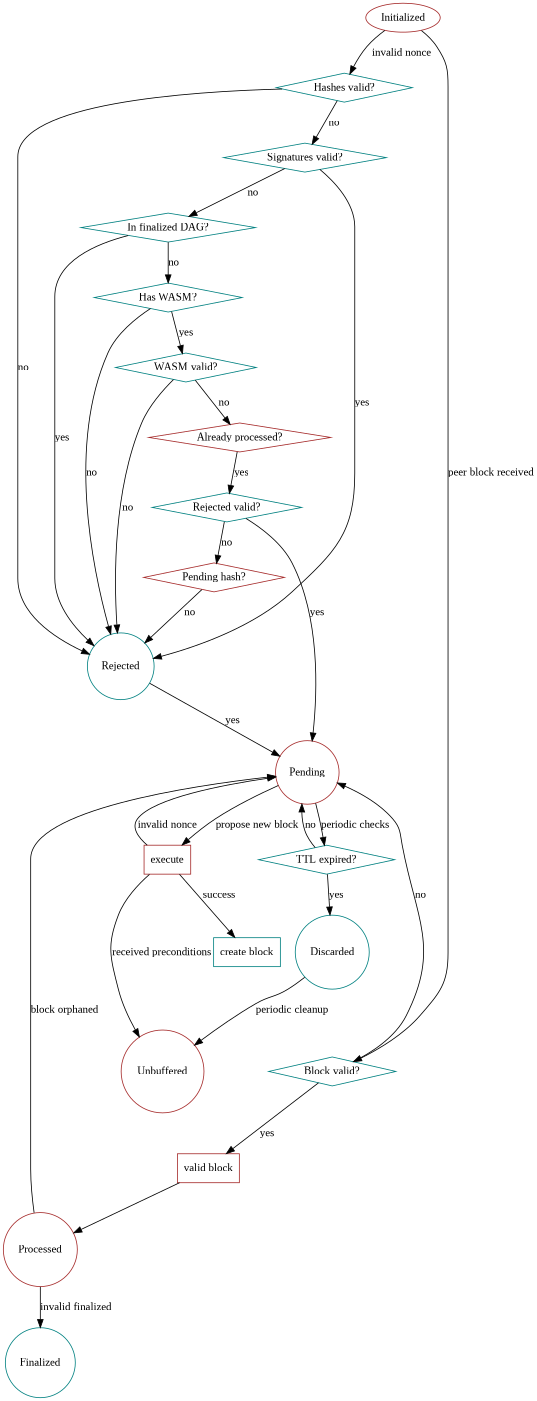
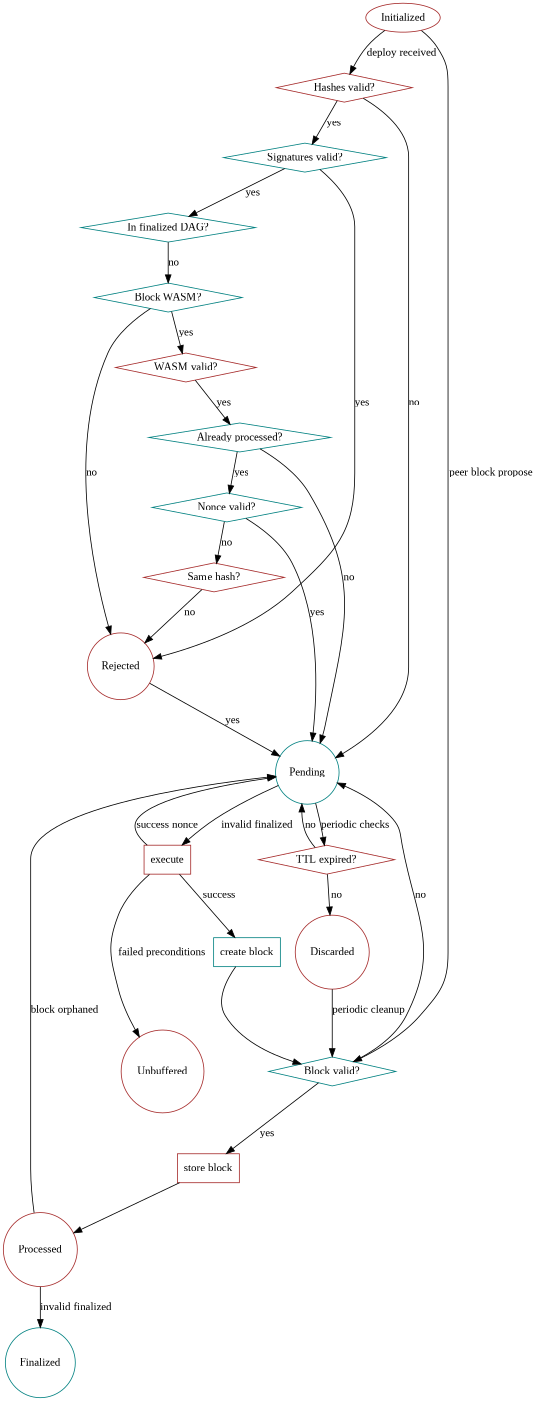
edge "Initialized" -> "Hashes valid?": label "invalid nonce" -> "deploy received"
node "Hashes valid?": color teal -> brown
edge "Hashes valid?" -> "Signatures valid?": label "no" -> "yes"
edge "Signatures valid?" -> "In finalized DAG?": label "no" -> "yes"
edge "Hashes valid?" -> "Rejected": now "Hashes valid?" -> "Pending"
node "Has WASM?": label "Has WASM?" -> "Block WASM?"
node "WASM valid?": color teal -> brown
edge "WASM valid?" -> "Already processed?": label "no" -> "yes"
edge "In finalized DAG?" -> "Rejected": removed, label "yes"
node "Already processed?": color brown -> teal
edge "Initialized" -> "Block valid?": label "peer block received" -> "peer block propose"
edge "WASM valid?" -> "Rejected": removed, label "no"
node "Rejected valid?": label "Rejected valid?" -> "Nonce valid?"
node "Pending hash?": label "Pending hash?" -> "Same hash?"
edge "Already processed?" -> "Pending": added, label "no"
node "Rejected": color teal -> brown
node "Pending": color brown -> teal
edge "execute" -> "Pending": label "invalid nonce" -> "success nonce"
edge "Pending" -> "execute": label "propose new block" -> "invalid finalized"
node "TTL expired?": color teal -> brown
edge "TTL expired?" -> "Discarded": label "yes" -> "no"
edge "execute" -> "Unbuffered": label "received preconditions" -> "failed preconditions"
node "Discarded": color teal -> brown
edge "Discarded" -> "Unbuffered": now "Discarded" -> "Block valid?"
edge "create block" -> "Block valid?": added
node "valid block": label "valid block" -> "store block"
